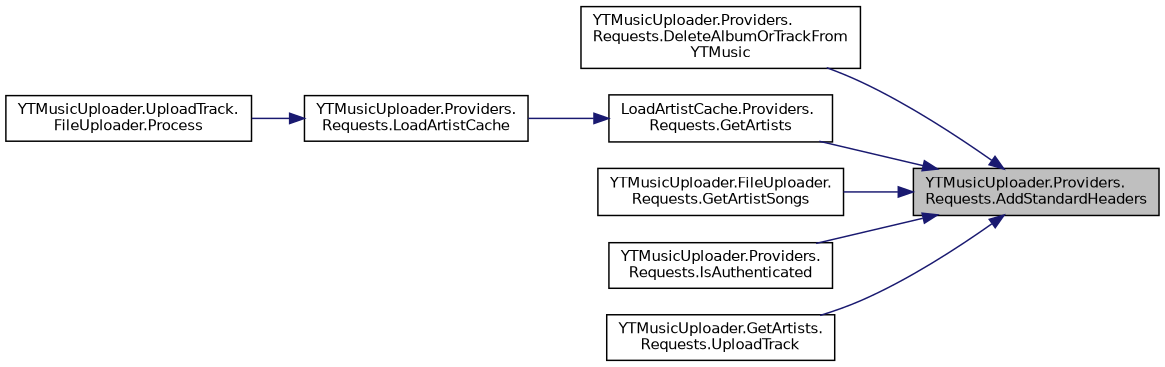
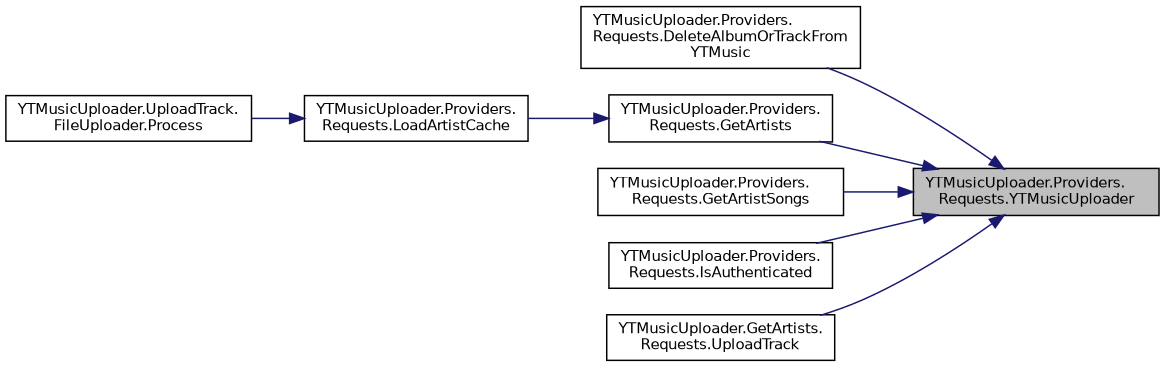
node "LoadArtistCache.Providers. Requests.GetArtists": label "LoadArtistCache.Providers. Requests.GetArtists" -> "YTMusicUploader.Providers. Requests.GetArtists"
node "YTMusicUploader.FileUploader. Requests.GetArtistSongs": label "YTMusicUploader.FileUploader. Requests.GetArtistSongs" -> "YTMusicUploader.Providers. Requests.GetArtistSongs"
node "YTMusicUploader.Providers. Requests.AddStandardHeaders": label "YTMusicUploader.Providers. Requests.AddStandardHeaders" -> "YTMusicUploader.Providers. Requests.YTMusicUploader"
